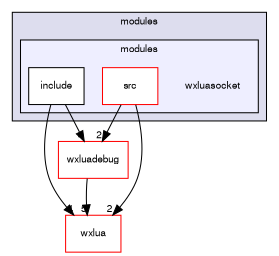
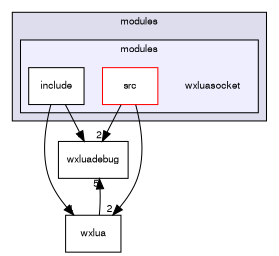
node "wxluadebug": color red -> black
edge "wxluadebug" -> "wxlua": reversed
node "wxlua": color red -> black
